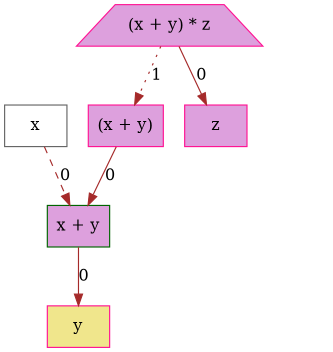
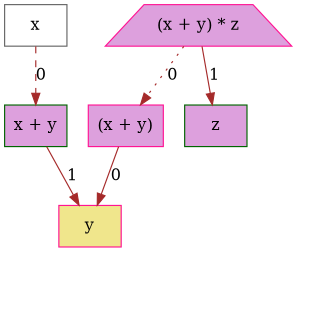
edge "(x + y) * z" -> "(x + y)": label "1" -> "0"
edge "(x + y) * z" -> "z": label "0" -> "1"
node "z": color deeppink -> darkgreen
edge "(x + y)" -> "x + y": now "(x + y)" -> "y"
edge "x + y" -> "y": label "0" -> "1"
